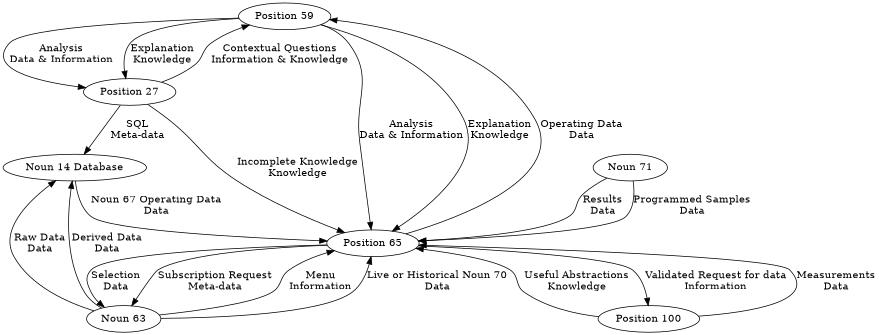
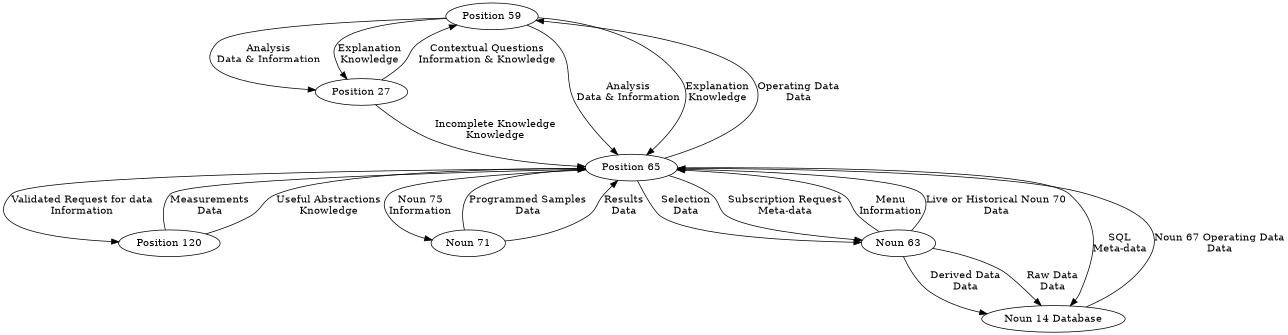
edge "Position 27" -> "Noun 14 Database": now "Position 65" -> "Noun 14 Database"
edge "Position 65" -> "Noun 71": added, label "Noun 75 Information"
node "Position 100": label "Position 100" -> "Position 120"
